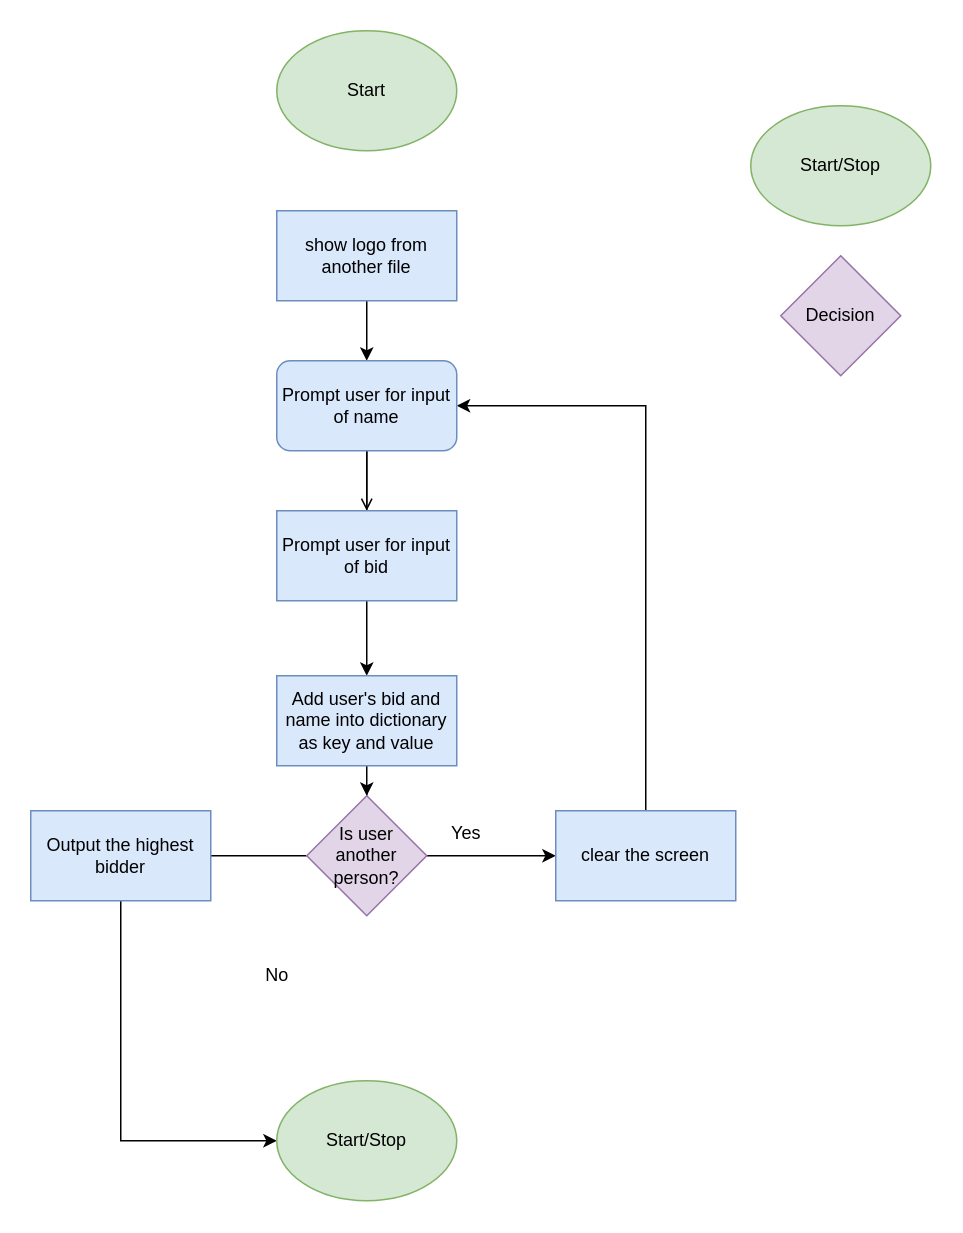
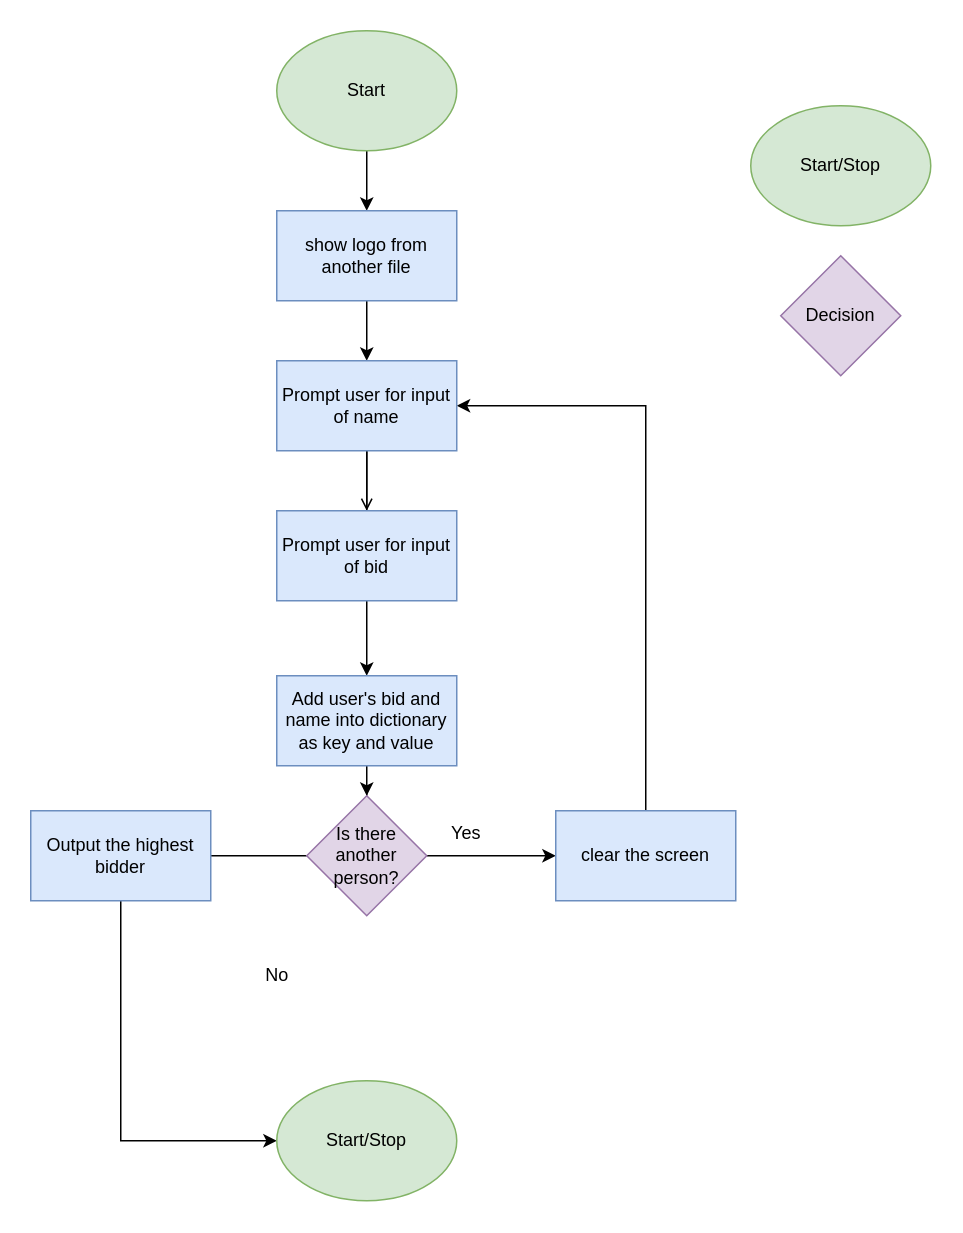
edge "Start" -> "show logo from another file": added
node "Prompt user for input of name": shape rounded rectangle -> rectangle
node "Is user another person?": label "Is user another person?" -> "Is there another person?"
